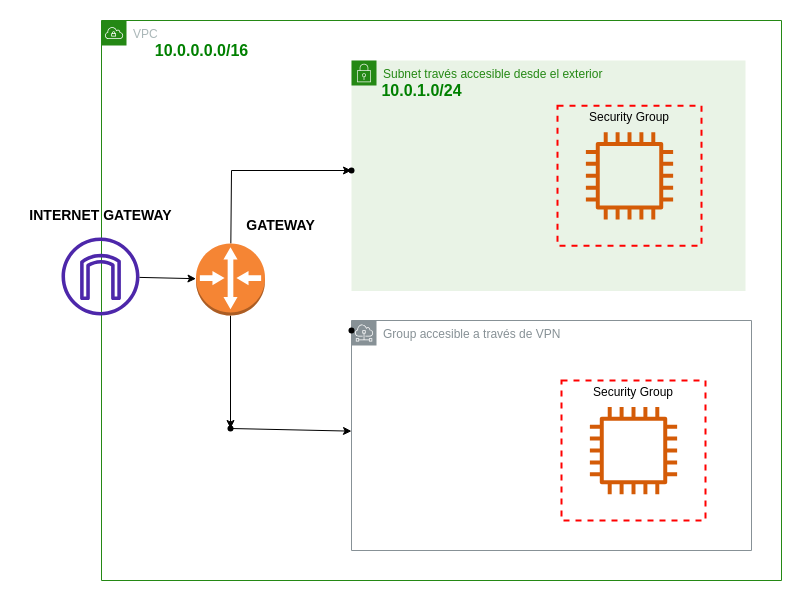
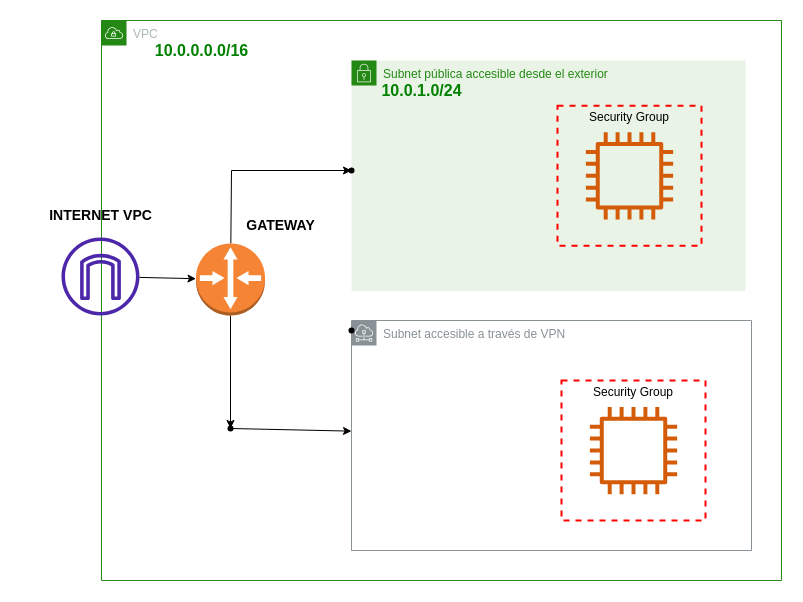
node "Subnet través accesible desde el exterior": label "Subnet través accesible desde el exterior" -> "Subnet pública accesible desde el exterior"
node "INTERNET GATEWAY": label "INTERNET GATEWAY" -> "INTERNET VPC"
node "Group accesible a través de VPN": label "Group accesible a través de VPN" -> "Subnet accesible a través de VPN"
